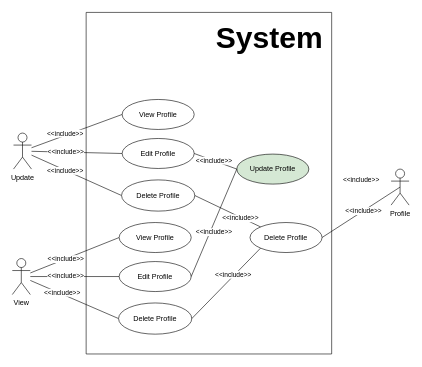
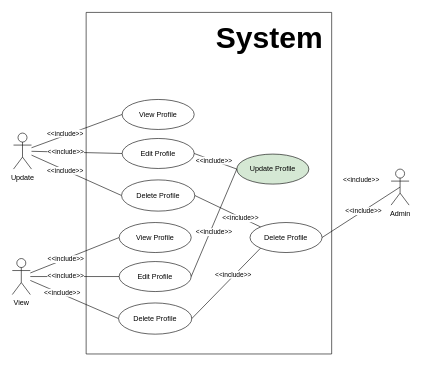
node "Profile": label "Profile" -> "Admin"
